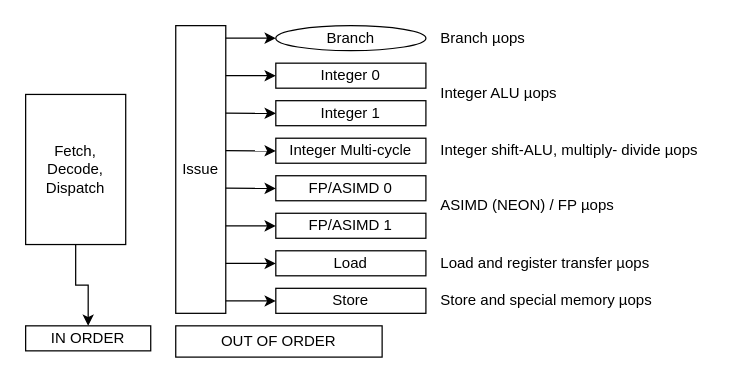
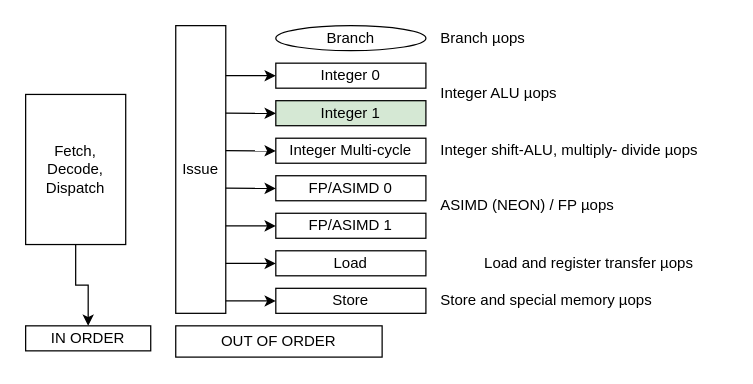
edge "Issue" -> "Branch": removed
node "Integer 1": fillcolor #ffffff -> #d5e8d4
node "Load and register transfer µops": moved (544, 263) -> (588, 263)
